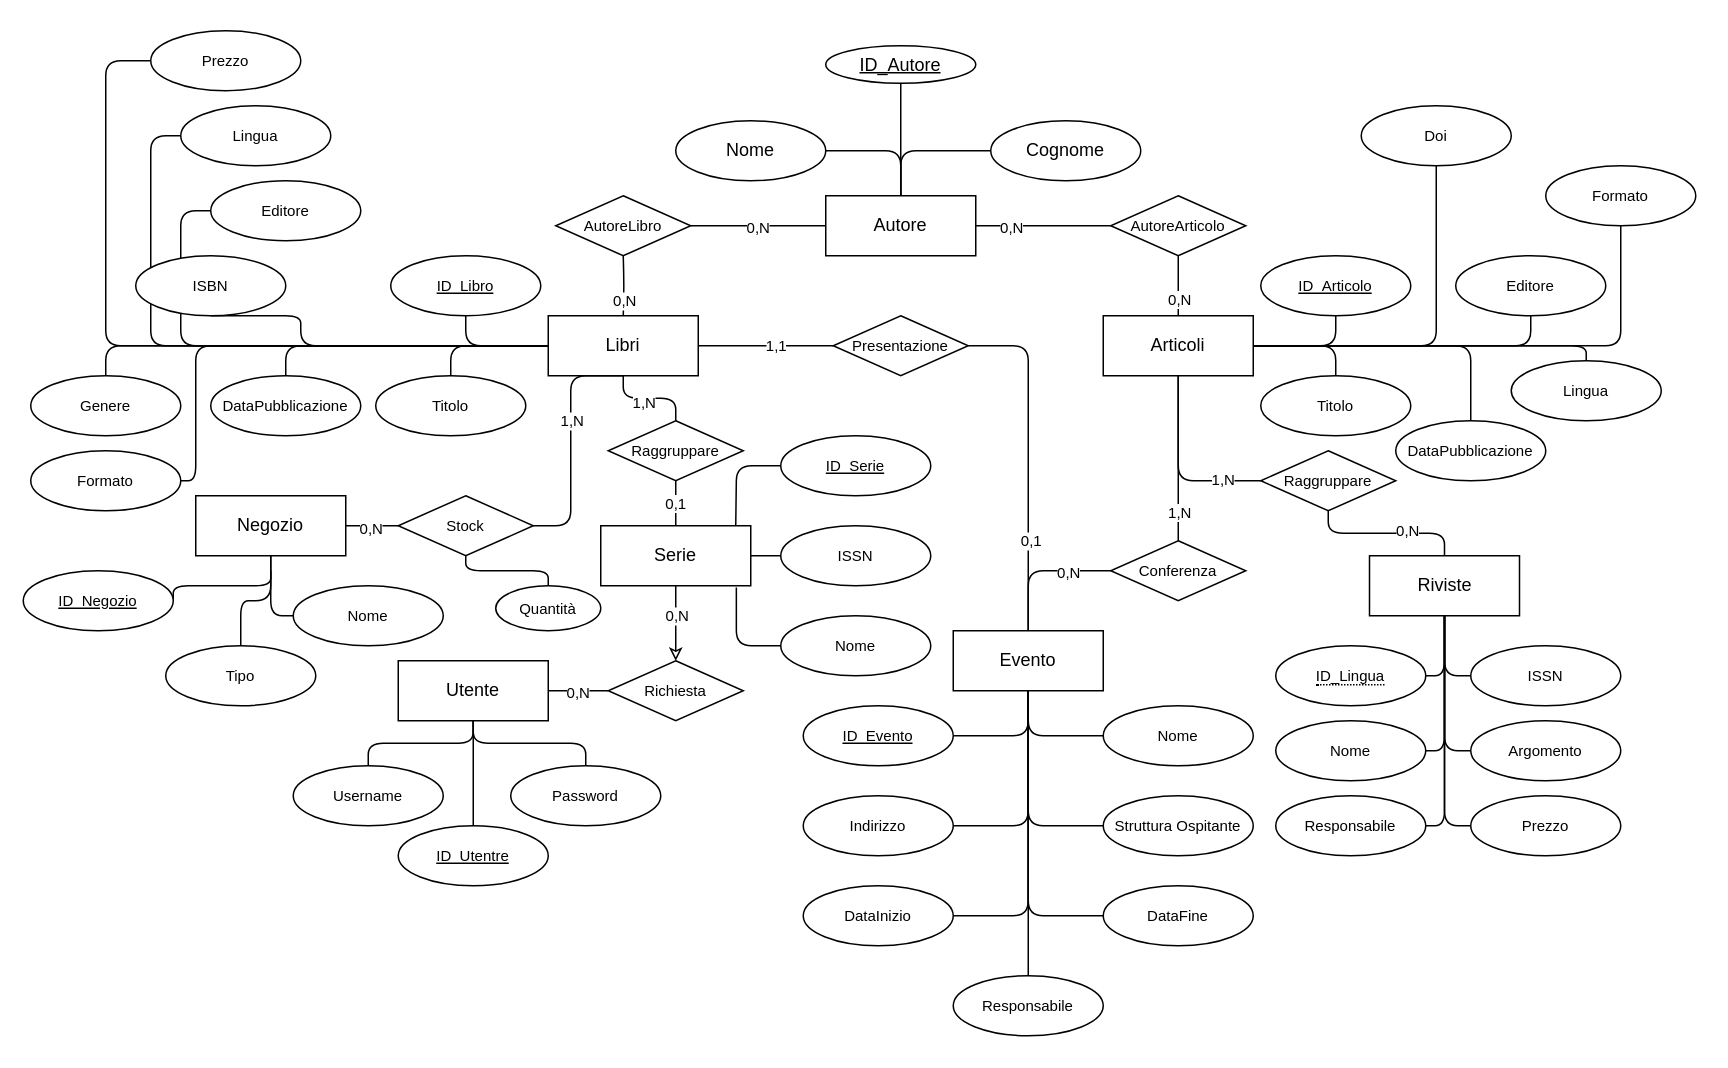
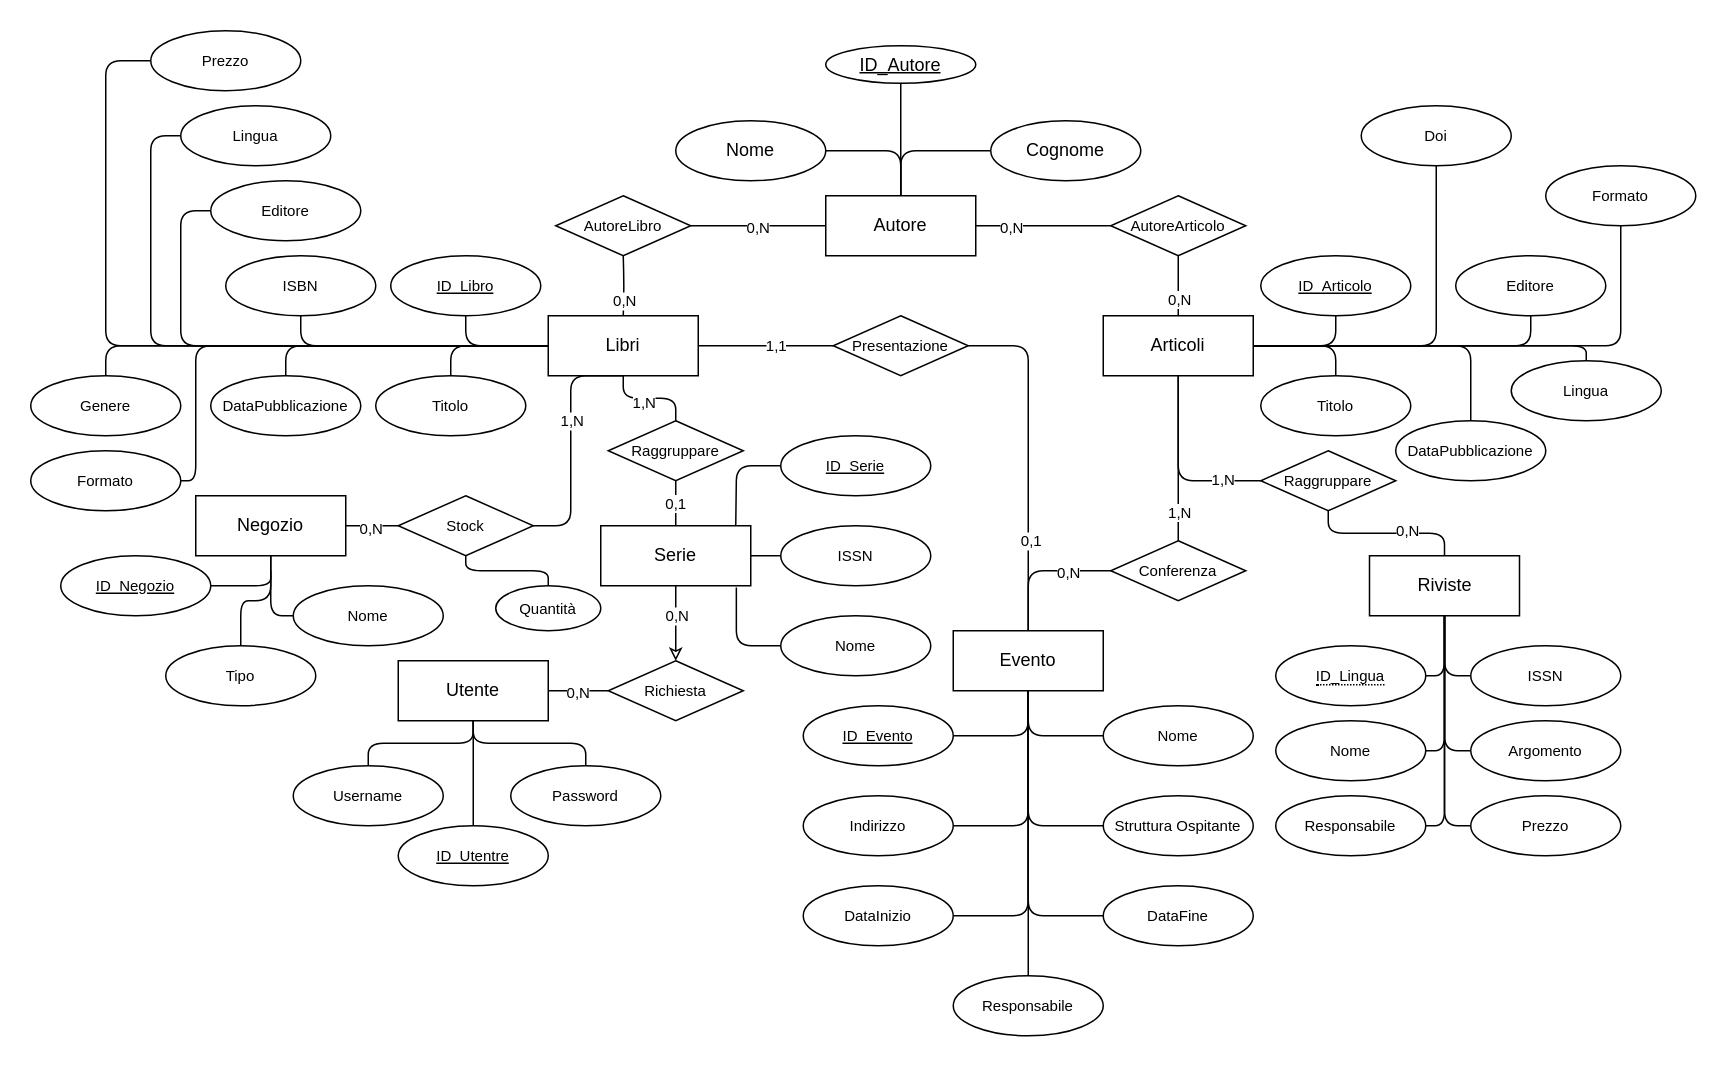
node "ISBN": moved (211, 286) -> (301, 286)
node "ID_Negozio": moved (98, 601) -> (136, 586)
